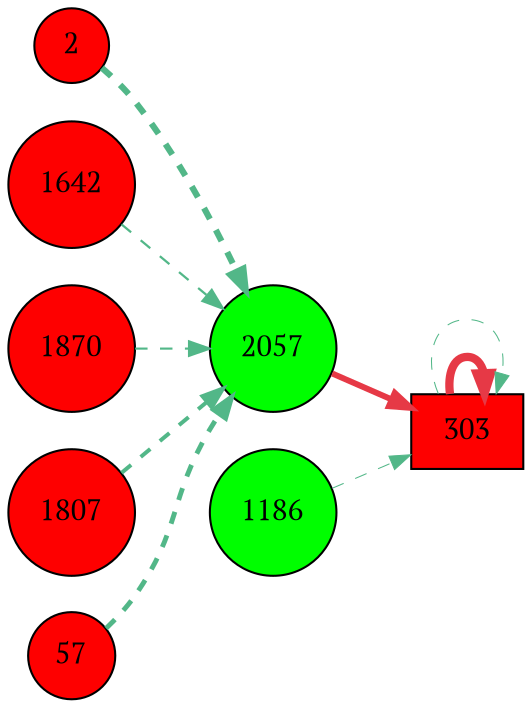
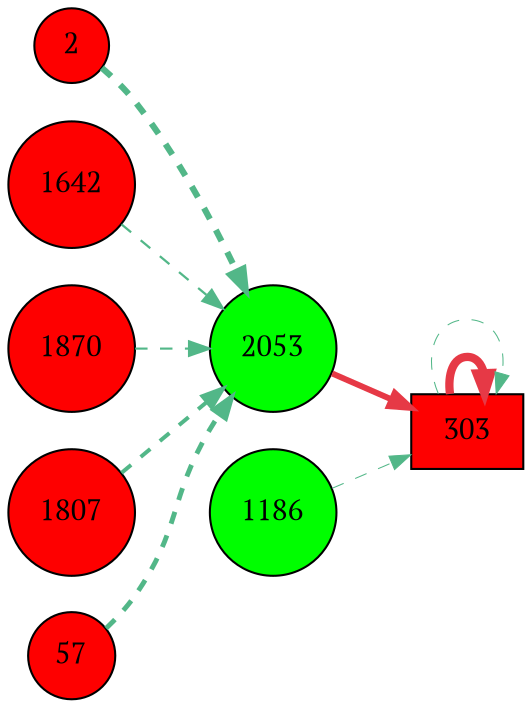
node "2057": label "2057" -> "2053"
